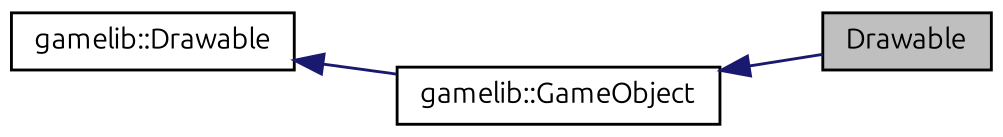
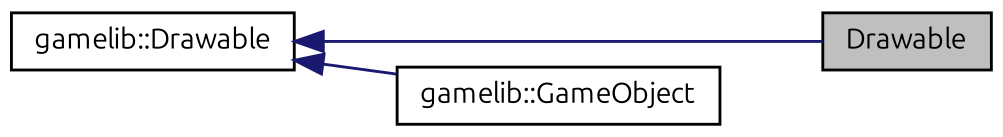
edge "Drawable" -> "gamelib::GameObject": now "Drawable" -> "gamelib::Drawable"
